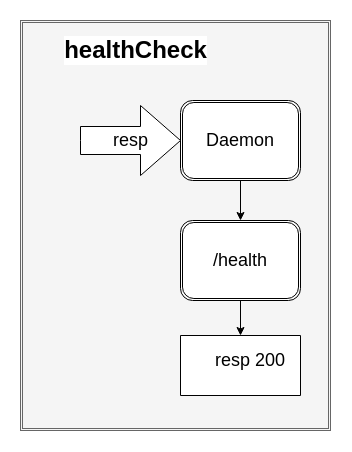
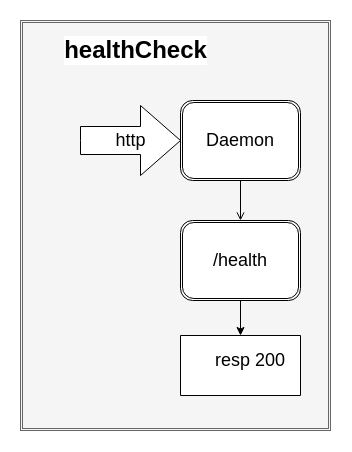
node "resp": label "resp" -> "http"
edge "Daemon" -> "/health": arrowhead classic -> open
